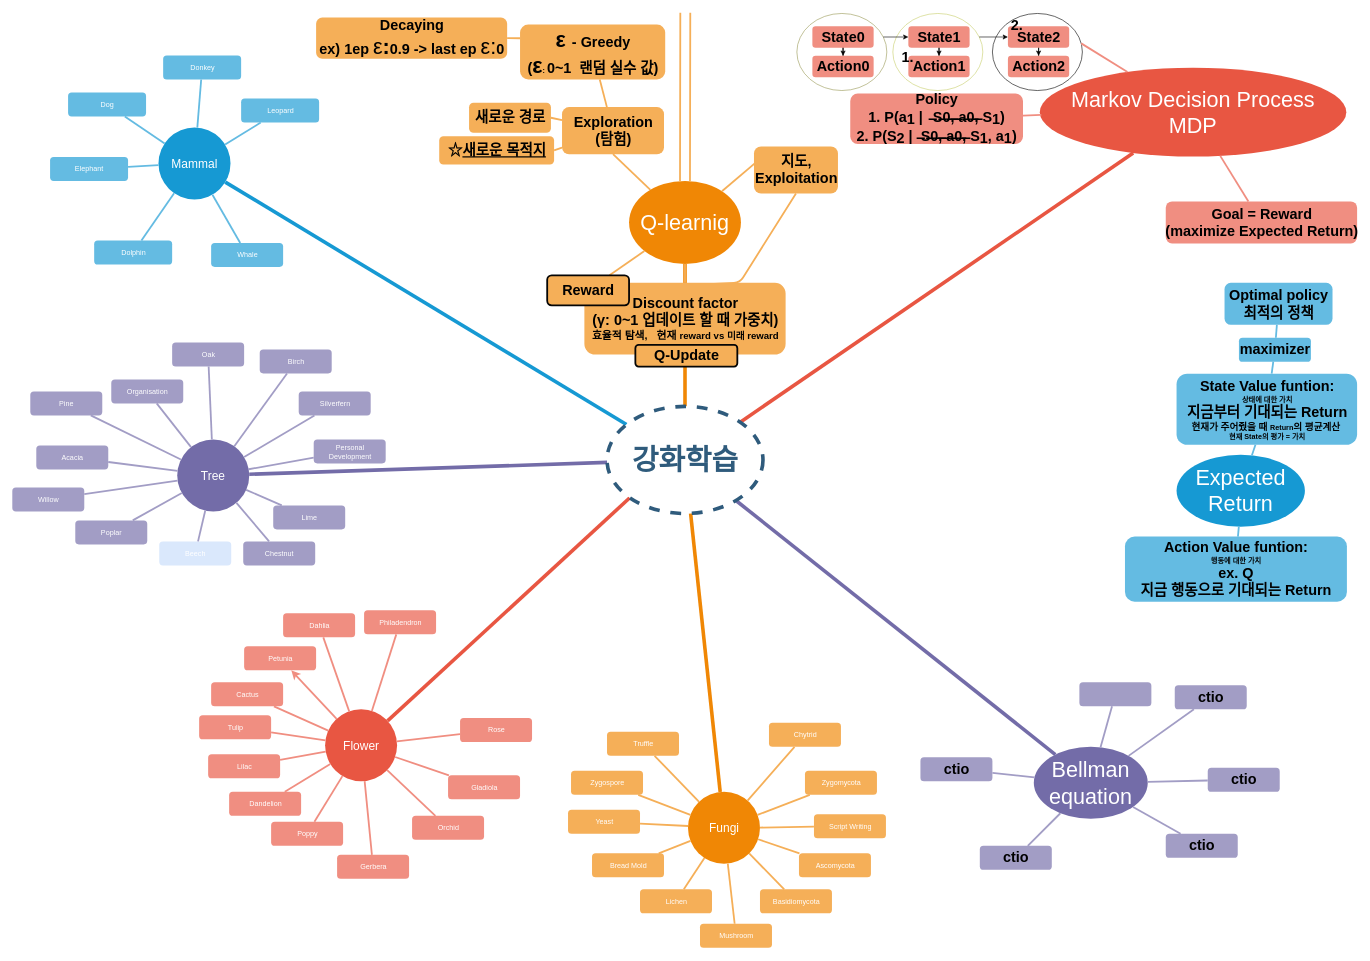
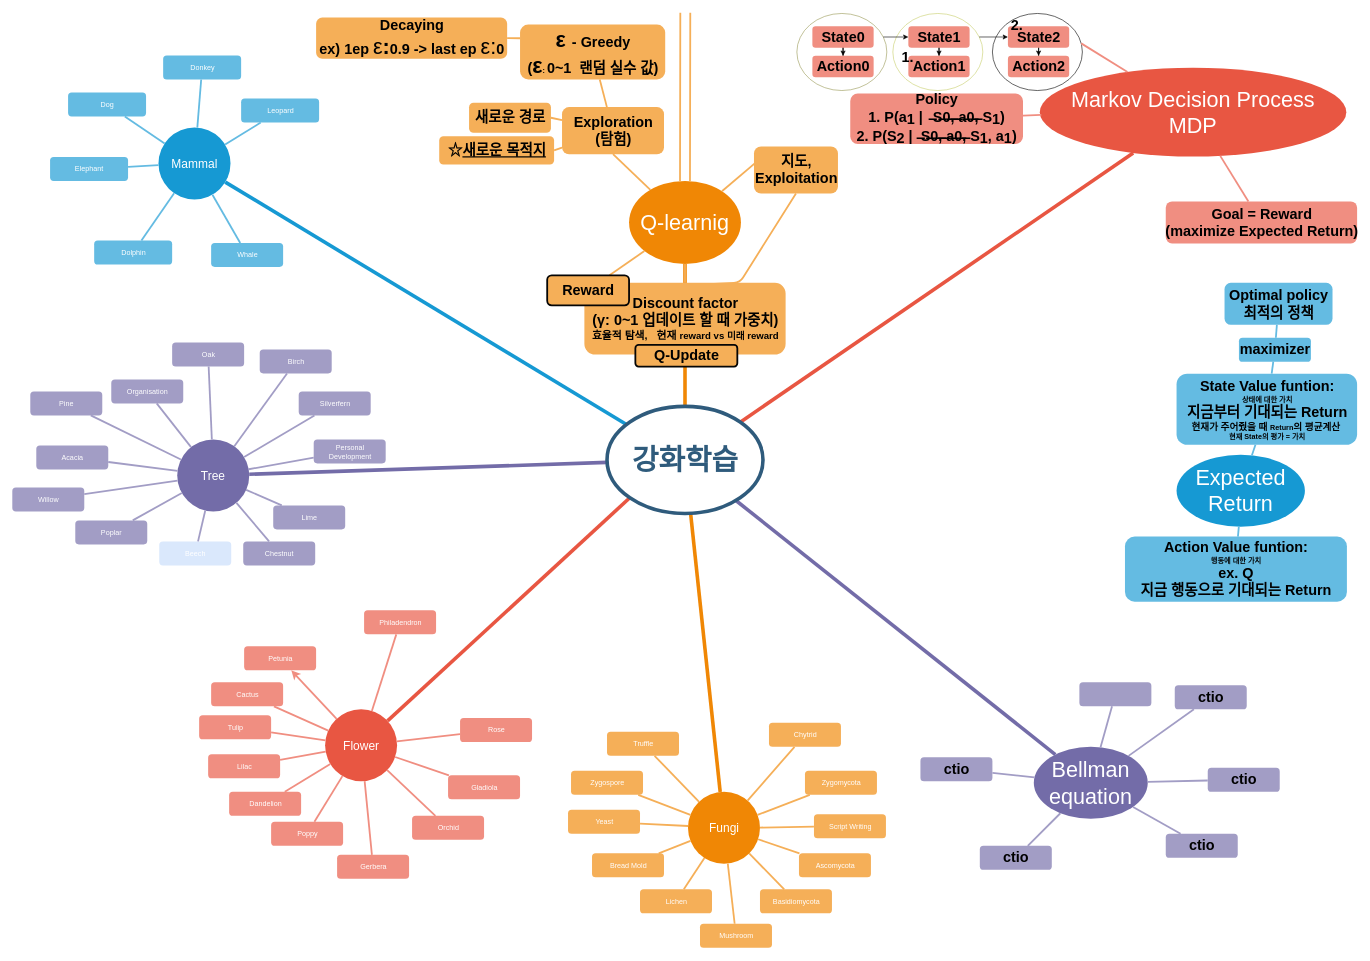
node "강화학습": style dashed -> solid
node "Dahlia": removed
edge "Dahlia" -- "Flower": removed
